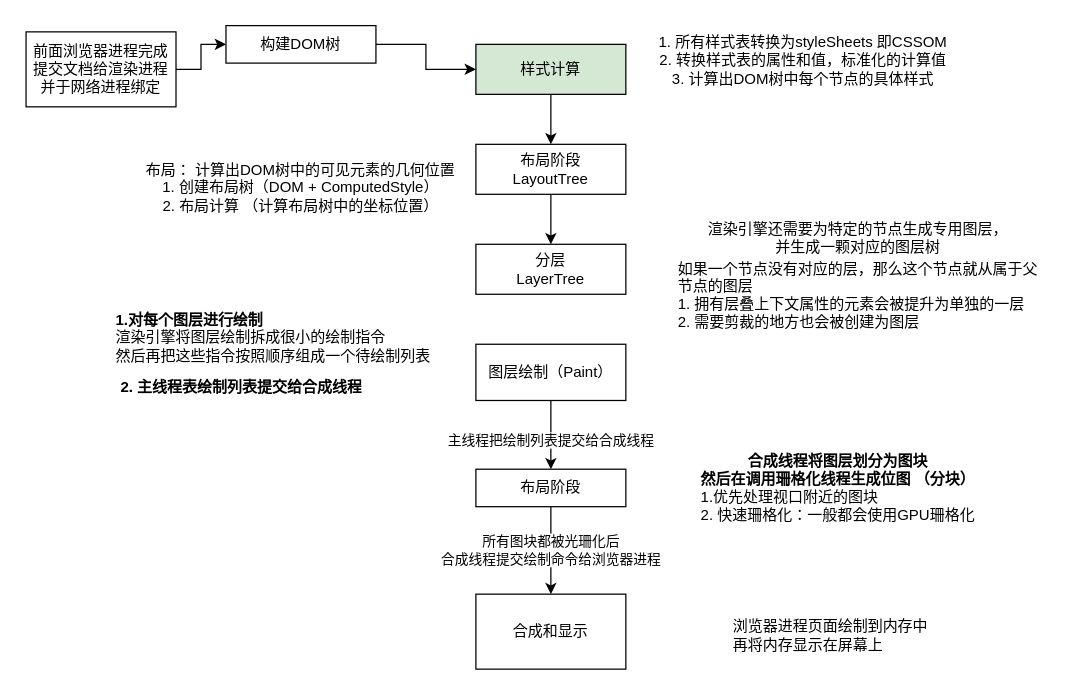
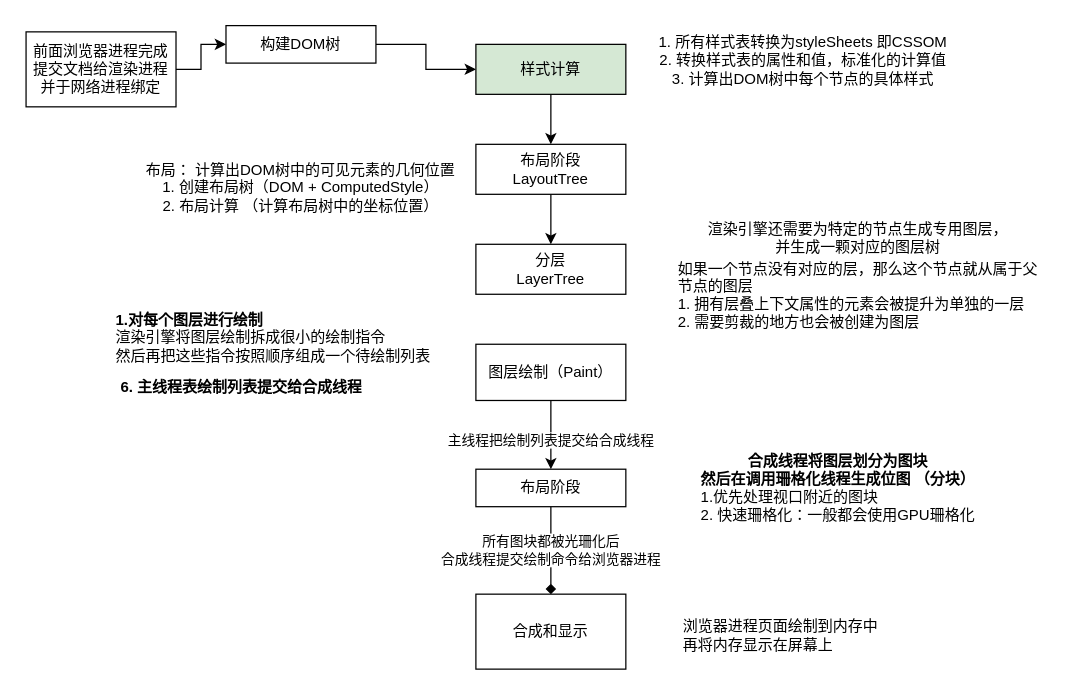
node "2. 主线程表绘制列表提交给合成线程": label "2. 主线程表绘制列表提交给合成线程" -> "6. 主线程表绘制列表提交给合成线程"
edge "布局阶段" -> "合成和显示": arrowhead classic -> diamond
node "浏览器进程页面绘制到内存中 再将内存显示在屏幕上": moved (832, 635) -> (782, 635)
